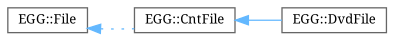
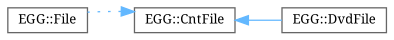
edge "EGG::CntFile" -> "EGG::File": reversed
